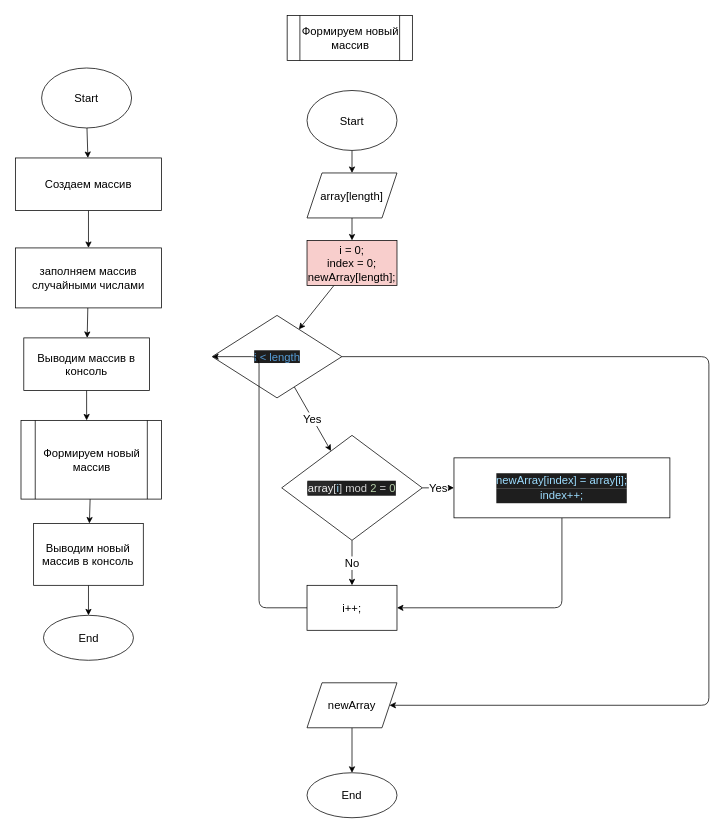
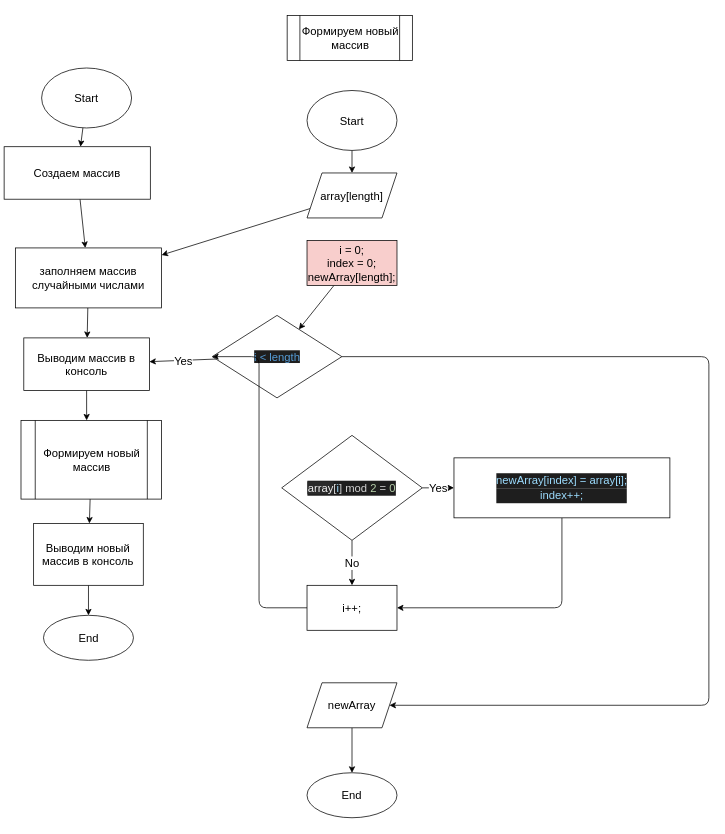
node "Создаем массив": moved (89, 184) -> (77, 173)
edge "array[length]" -> "i = 0;index = 0;newArray[length];": now "array[length]" -> "заполняем массив случайными числами"
edge "i < length" -> "array[i] mod 2 = 0": now "i < length" -> "Выводим массив в консоль"
